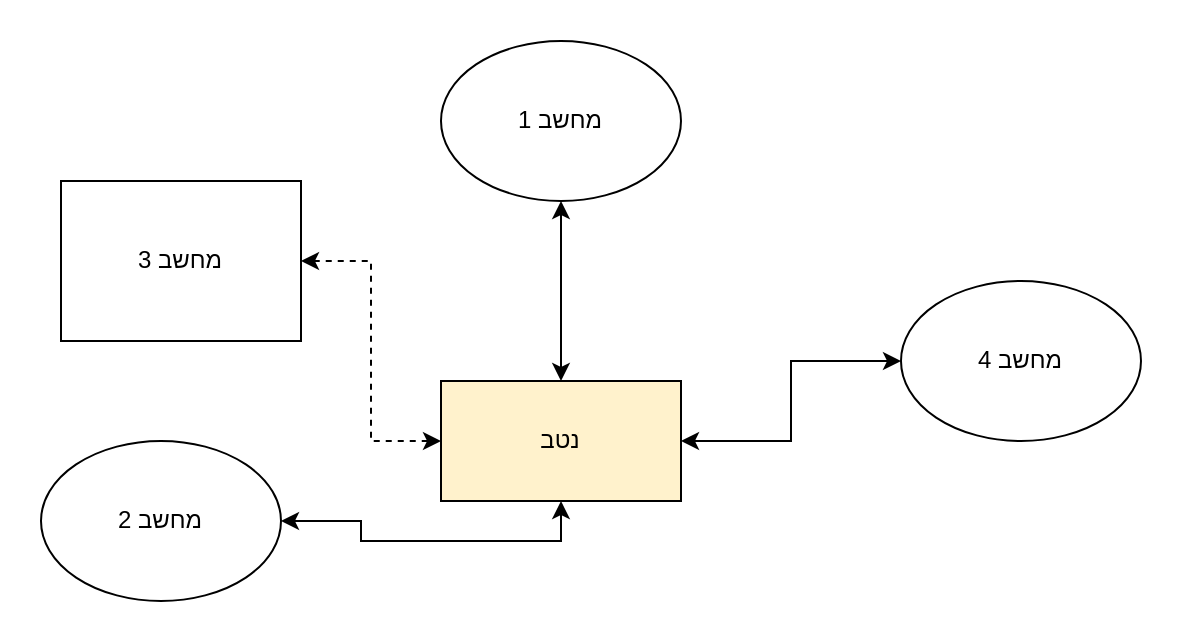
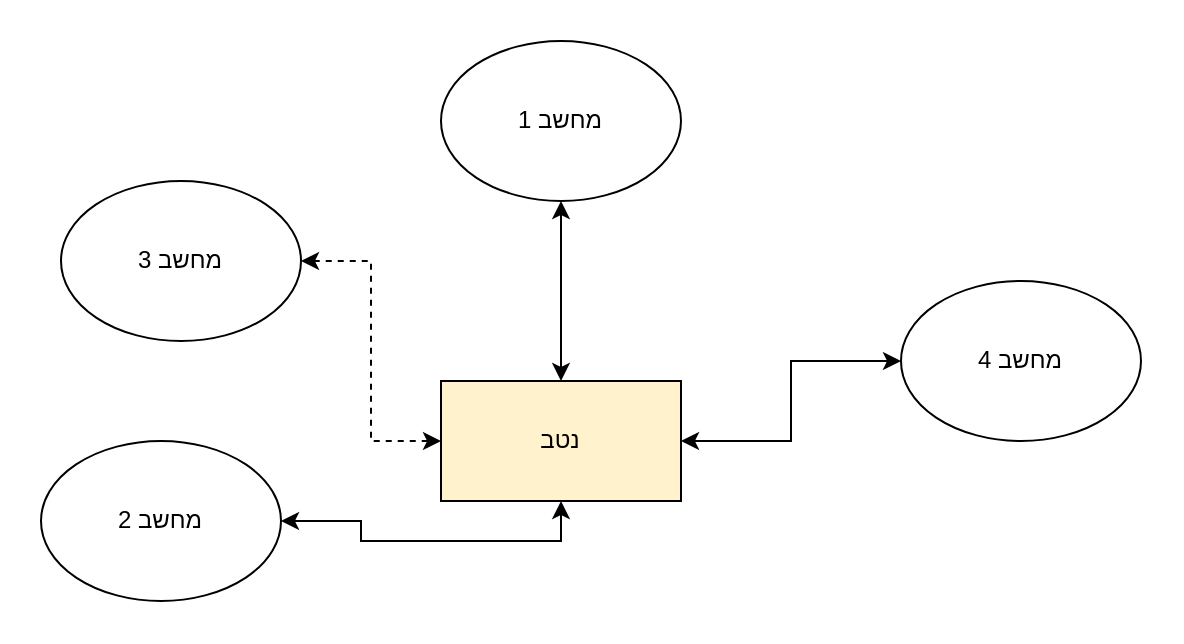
node "מחשב 3": shape rectangle -> ellipse
